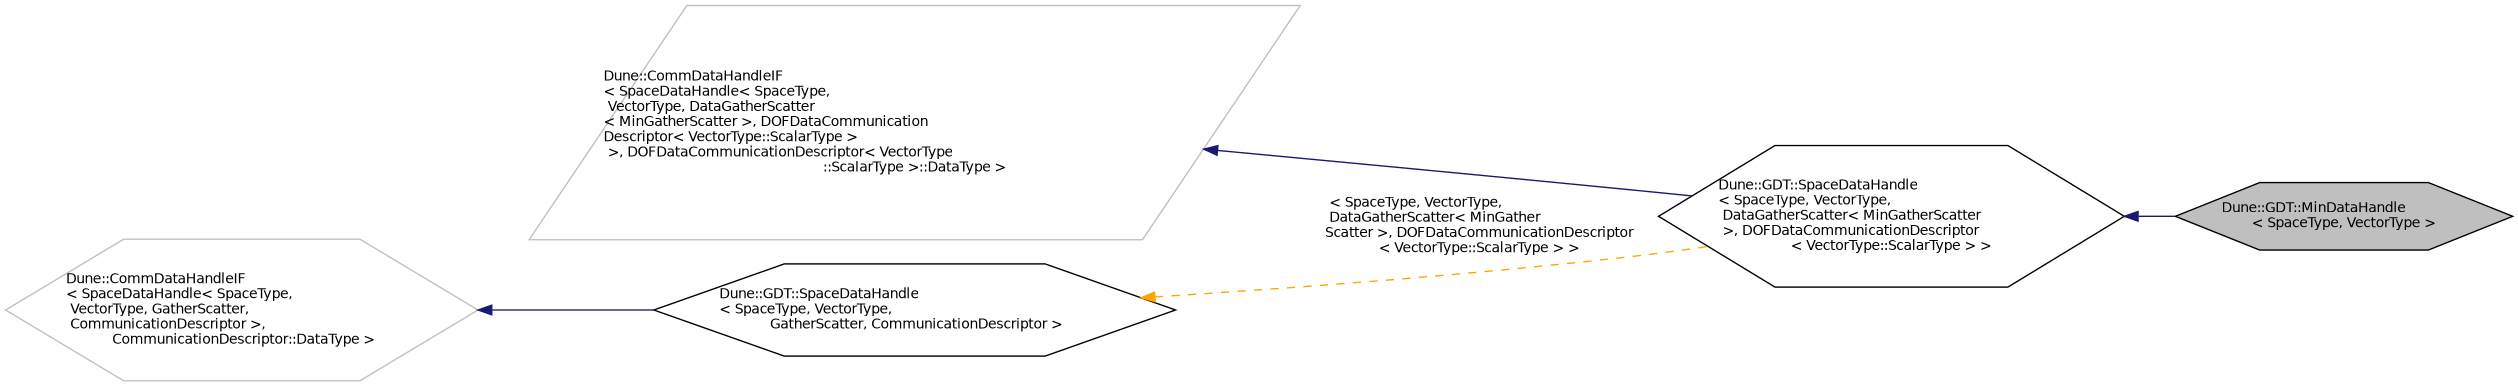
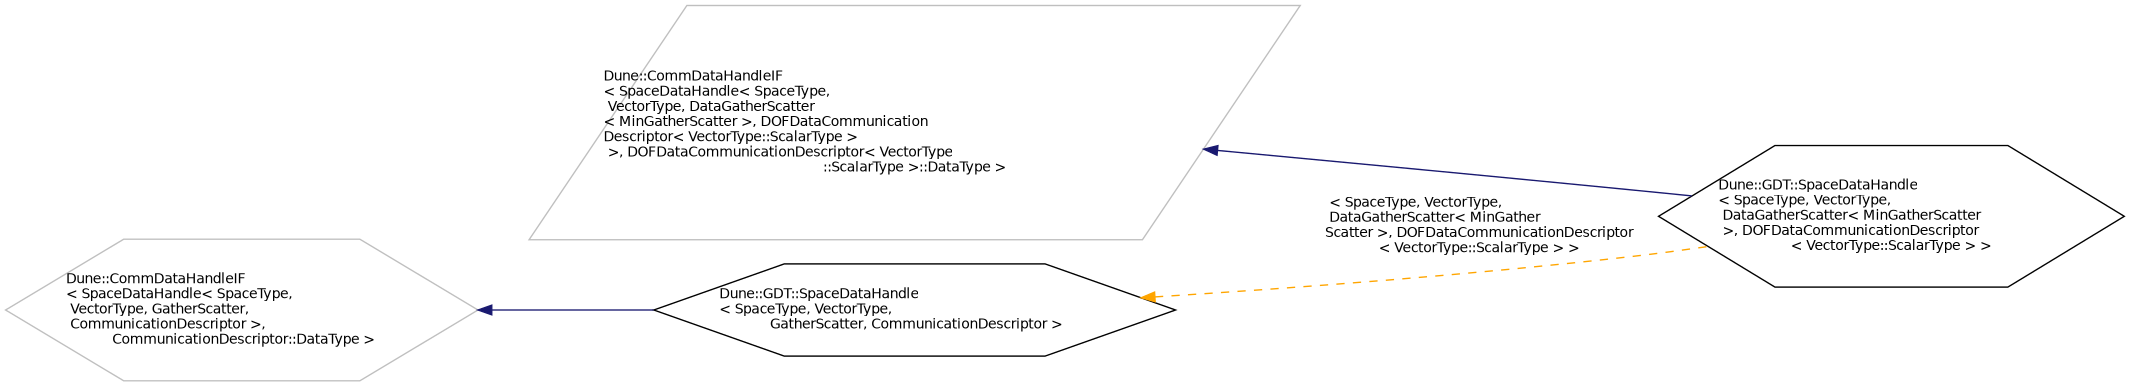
node "Dune::GDT::MinDataHandle < SpaceType, VectorType >": removed
